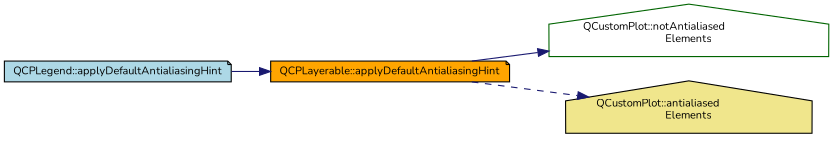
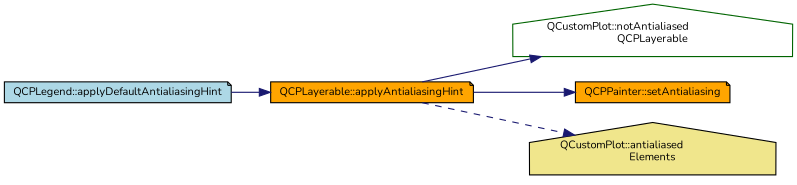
node "QCustomPlot::notAntialiased Elements": label "QCustomPlot::notAntialiased Elements" -> "QCustomPlot::notAntialiased QCPLayerable"
node "QCPLayerable::applyDefaultAntialiasingHint": label "QCPLayerable::applyDefaultAntialiasingHint" -> "QCPLayerable::applyAntialiasingHint"
node "QCPPainter::setAntialiasing": added
